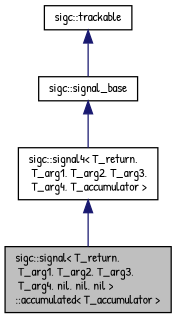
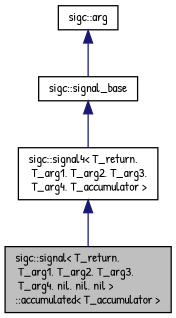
node "sigc::trackable": label "sigc::trackable" -> "sigc::arg"
